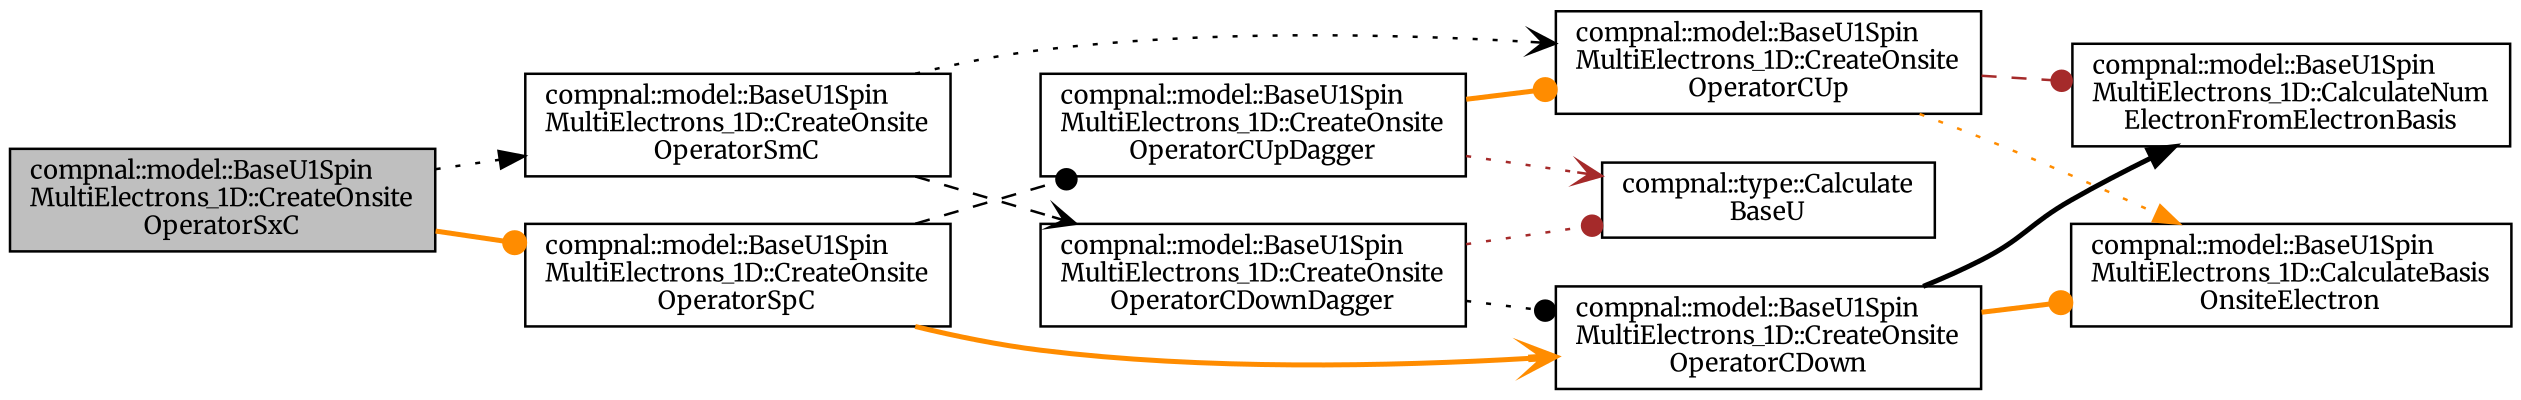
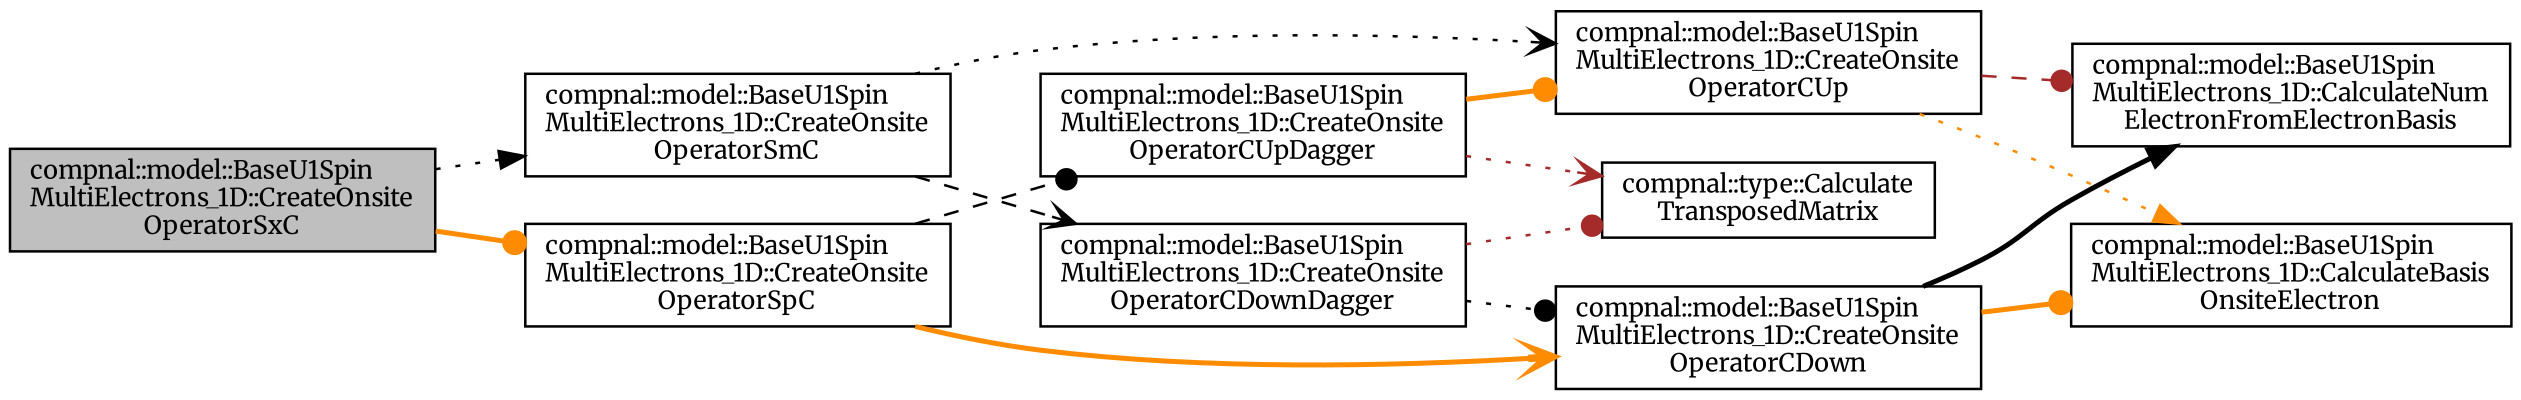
node "compnal::type::Calculate BaseU": label "compnal::type::Calculate BaseU" -> "compnal::type::Calculate TransposedMatrix"
